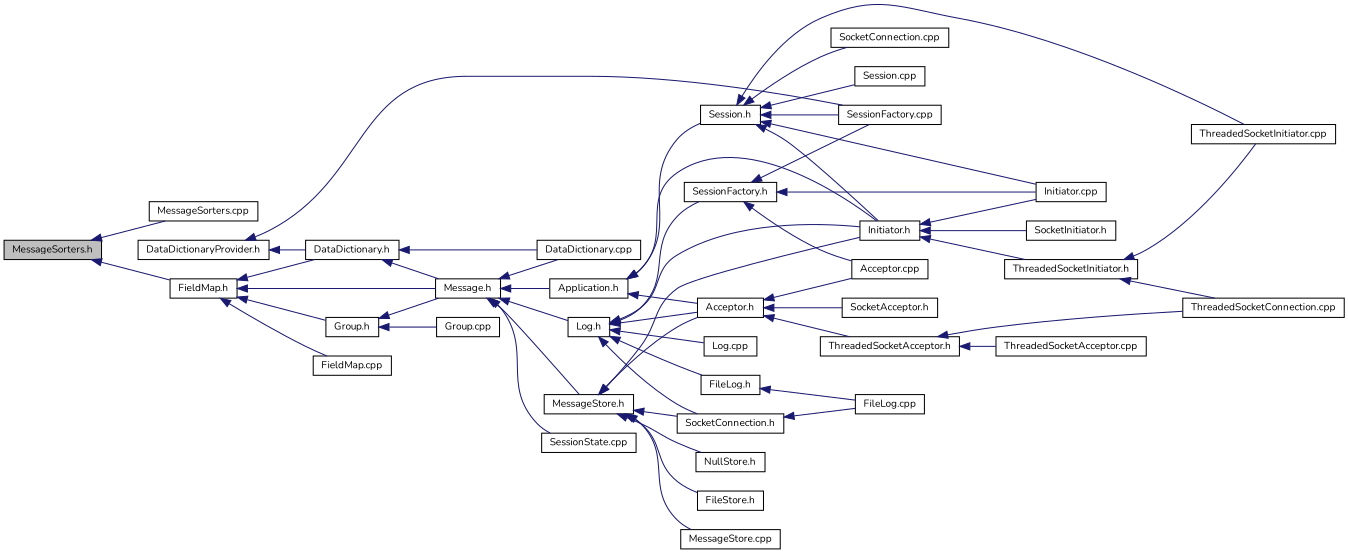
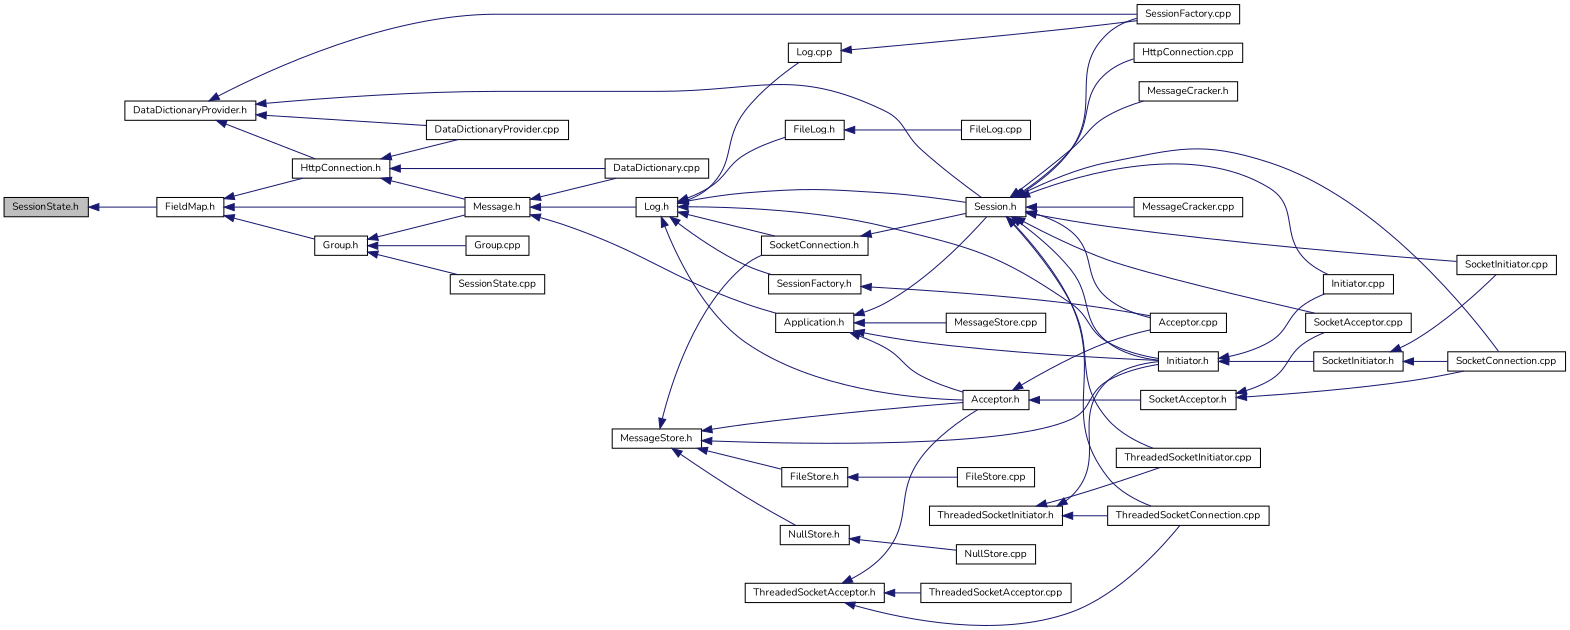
node "HttpConnection.cpp": added
node "Session.cpp": label "Session.cpp" -> "MessageCracker.cpp"
edge "Session.h" -> "DataDictionaryProvider.h": added
node "MessageCracker.h": added
node "DataDictionaryProvider.cpp": added
edge "SessionFactory.cpp" -> "SessionFactory.h": now "SessionFactory.cpp" -> "Log.cpp"
edge "Session.h" -> "Log.h": added
edge "Initiator.cpp" -> "SessionFactory.h": removed
node "MessageSorters.cpp": removed
edge "ThreadedSocketInitiator.h" -> "Initiator.h": reversed
node "MessageSorters.h": label "MessageSorters.h" -> "SessionState.h"
node "DataDictionary.h": label "DataDictionary.h" -> "HttpConnection.h"
node "SocketInitiator.cpp": added
edge "Acceptor.cpp" -> "Session.h": added
node "SocketAcceptor.cpp": added
edge "ThreadedSocketAcceptor.h" -> "Acceptor.h": reversed
edge "MessageStore.h" -> "Message.h": removed
edge "SocketConnection.cpp" -> "SocketInitiator.h": added
node "FieldMap.cpp": removed
edge "ThreadedSocketConnection.cpp" -> "Session.h": added
edge "SessionState.cpp" -> "Message.h": now "SessionState.cpp" -> "Group.h"
edge "SocketConnection.cpp" -> "SocketAcceptor.h": added
edge "FileLog.cpp" -> "SocketConnection.h": now "Session.h" -> "SocketConnection.h"
edge "MessageStore.cpp" -> "MessageStore.h": now "MessageStore.cpp" -> "Application.h"
node "FileStore.cpp": added
node "NullStore.cpp": added
